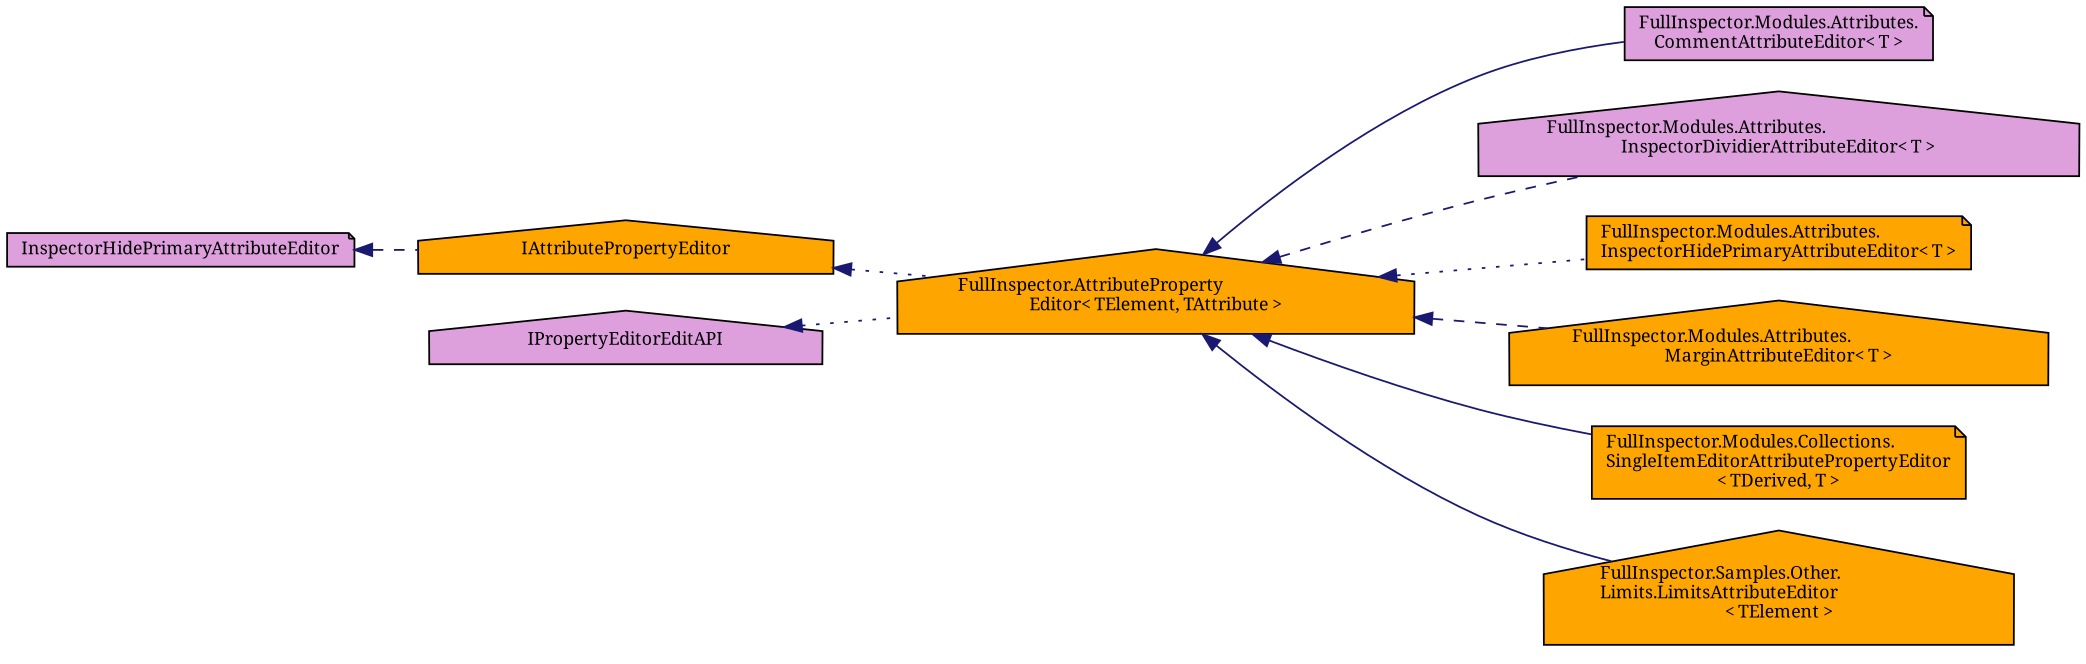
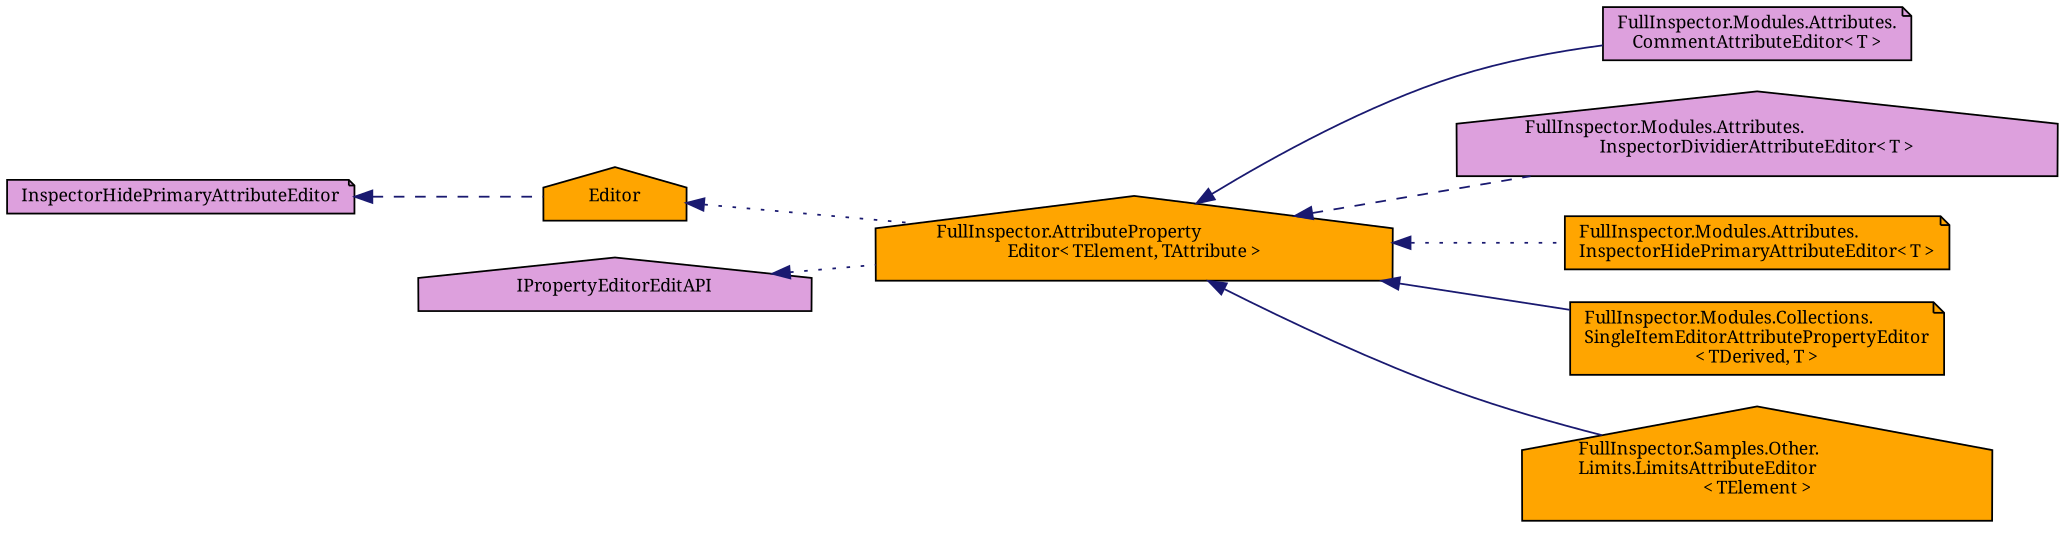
node "IAttributePropertyEditor": label "IAttributePropertyEditor" -> "Editor"
node "FullInspector.Modules.Attributes. MarginAttributeEditor< T >": removed
